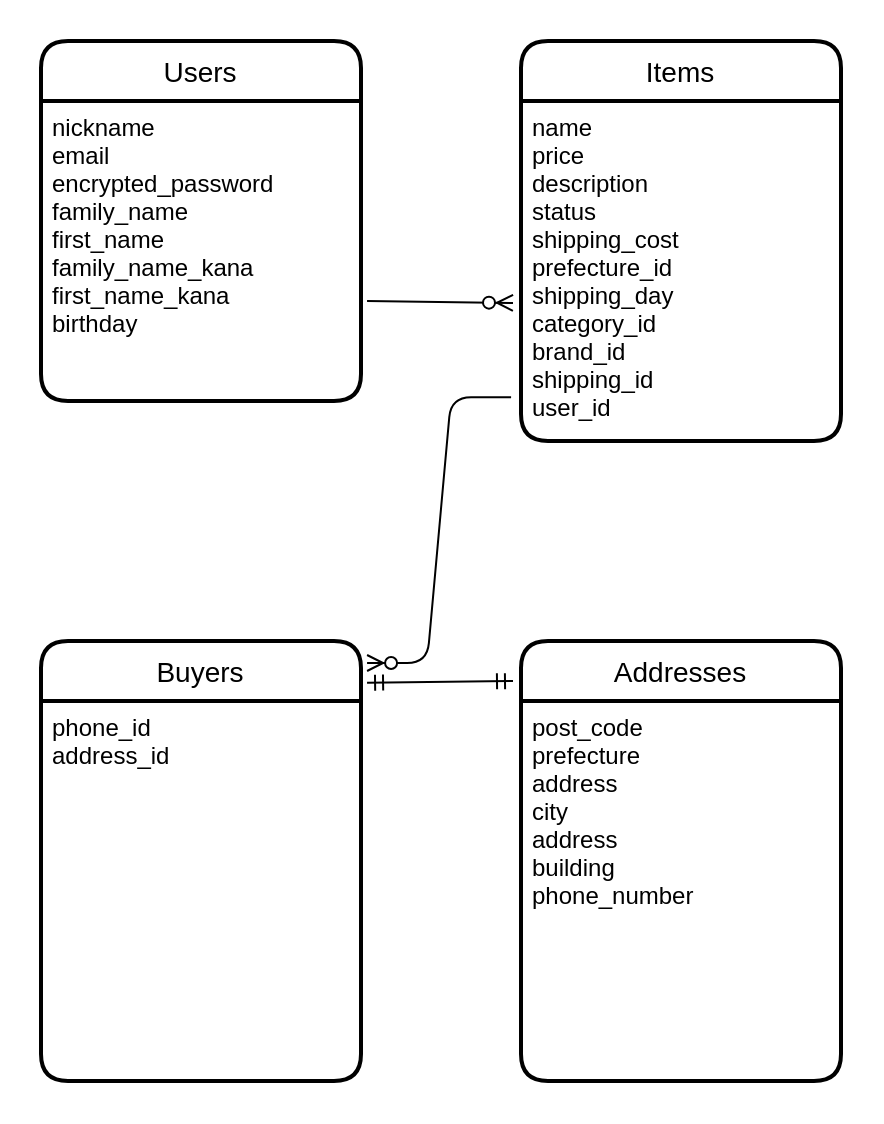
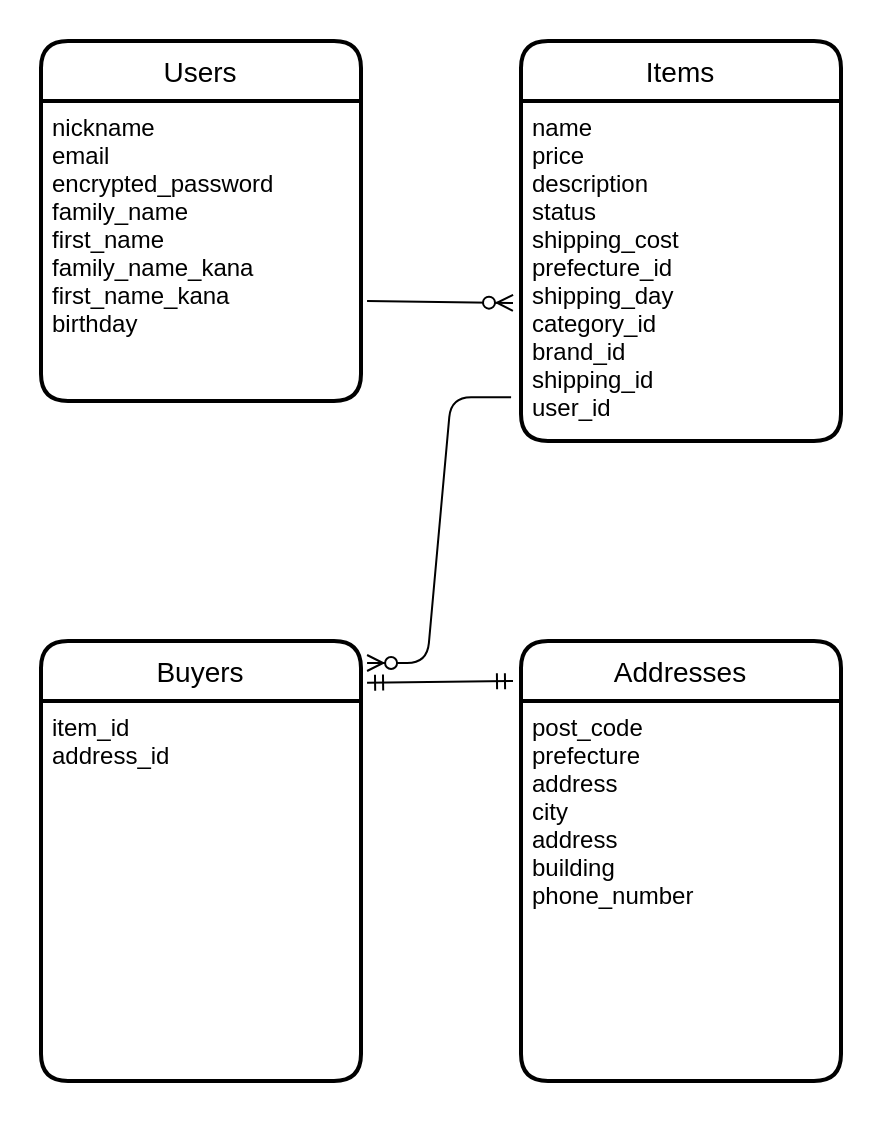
node "phone_id address_id": label "phone_id address_id" -> "item_id address_id"
